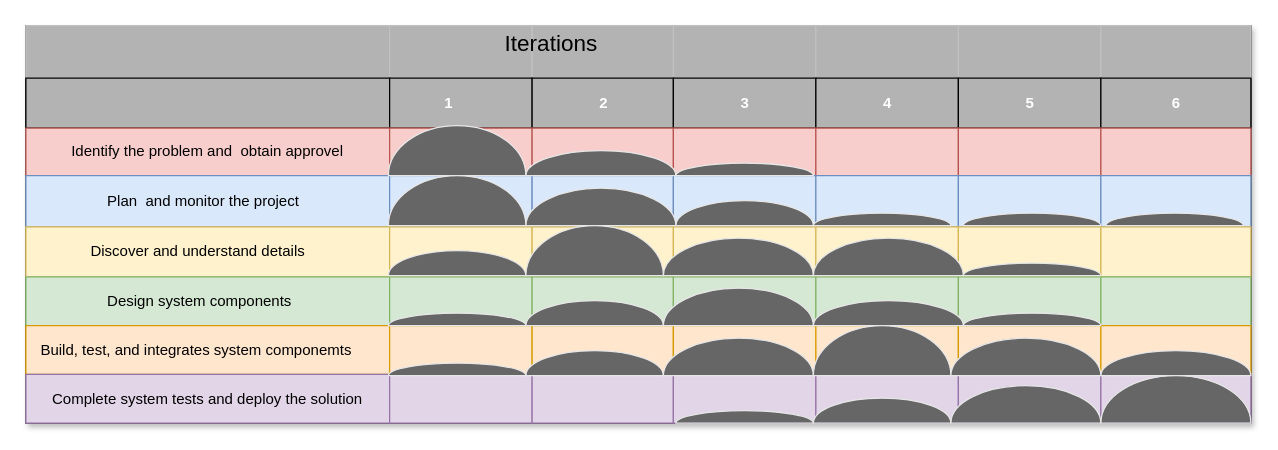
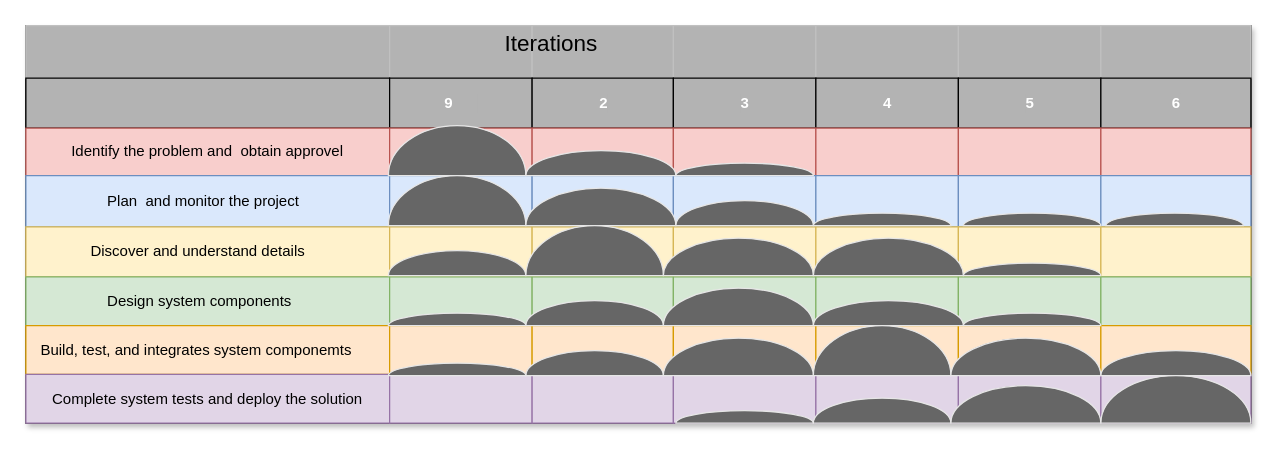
node "1": label "1" -> "9"
